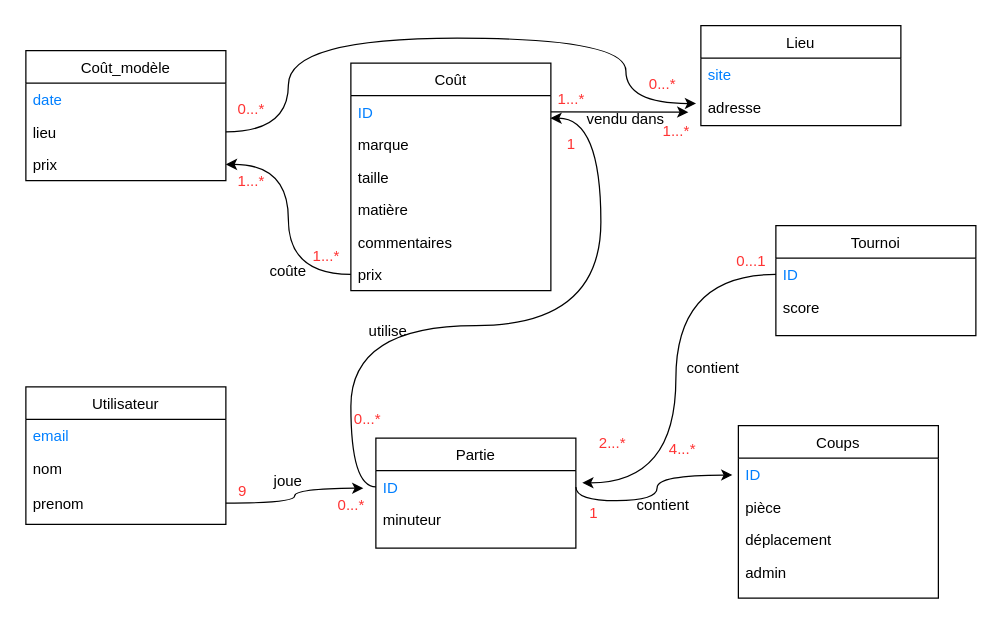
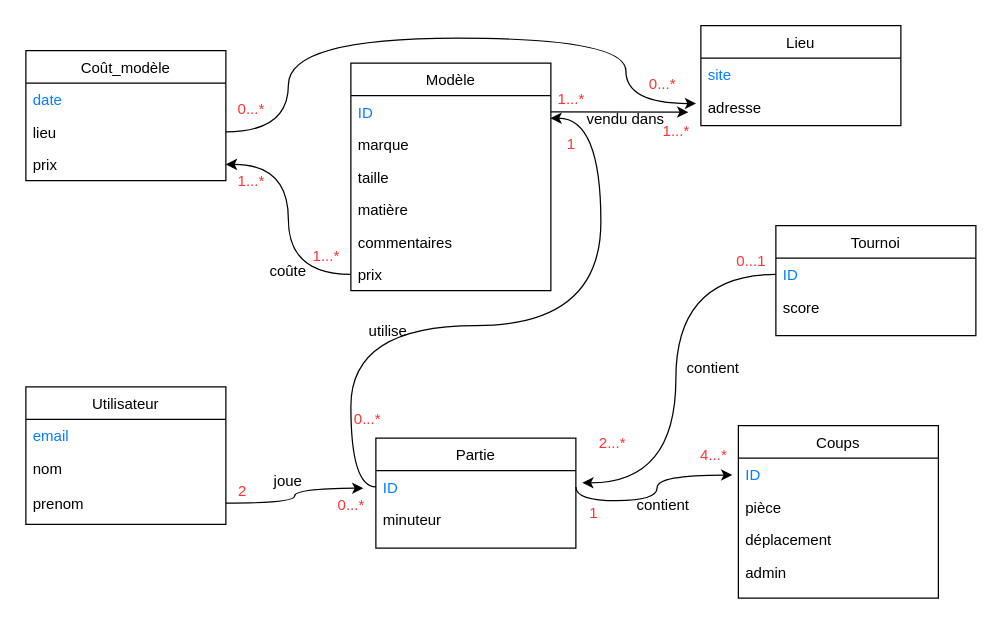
node "Coût": label "Coût" -> "Modèle"
node "4...*": moved (682, 449) -> (713, 456)
node "9": label "9" -> "2"
